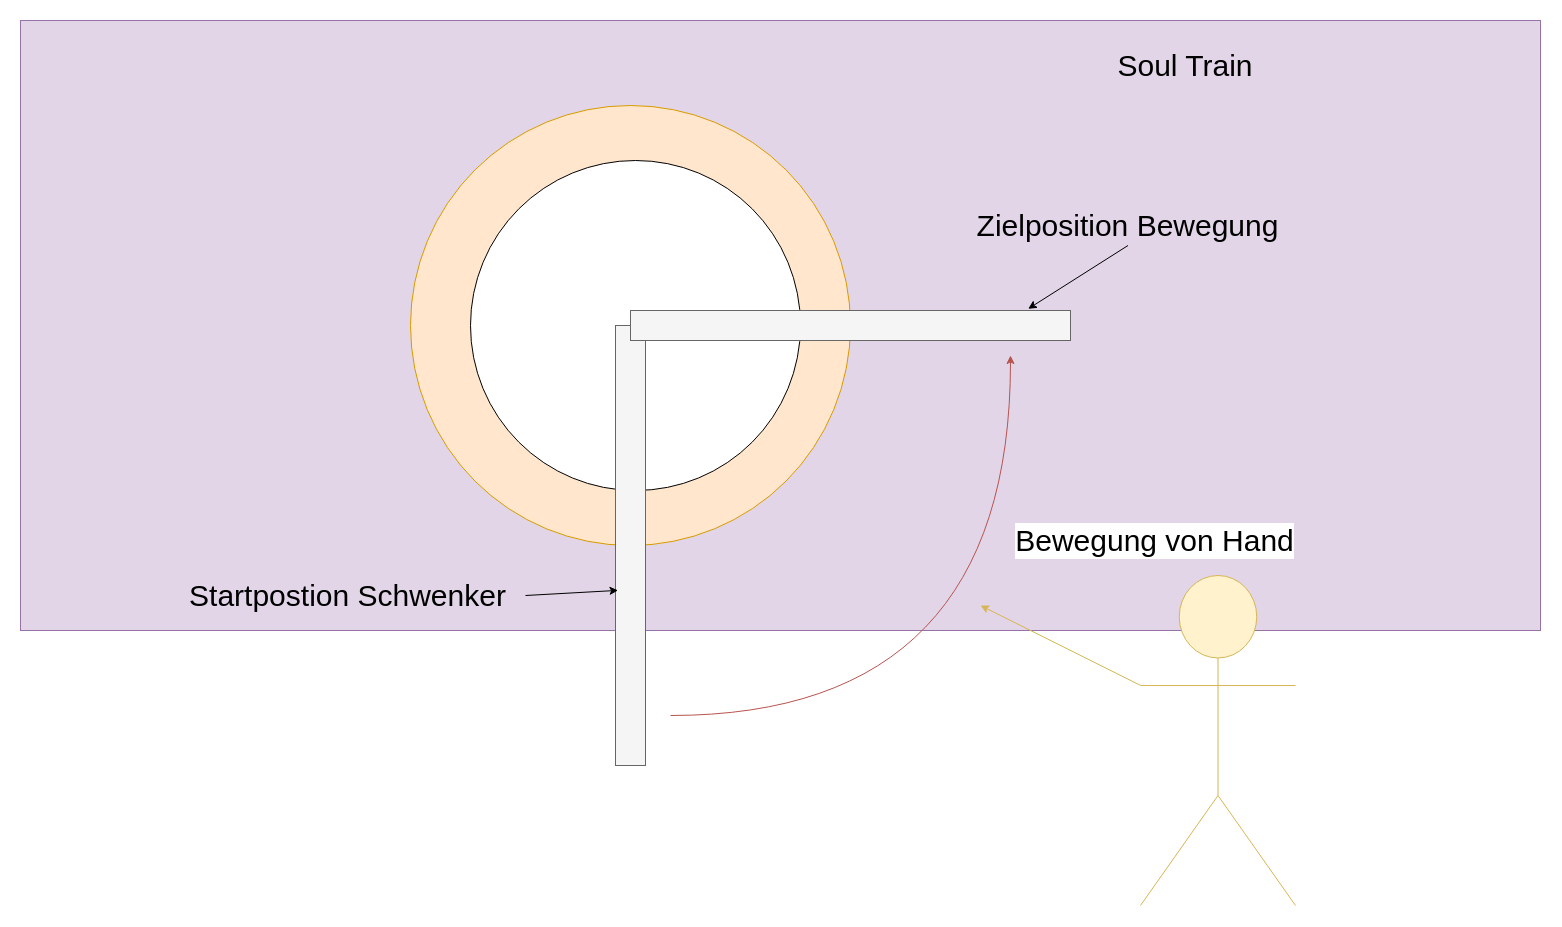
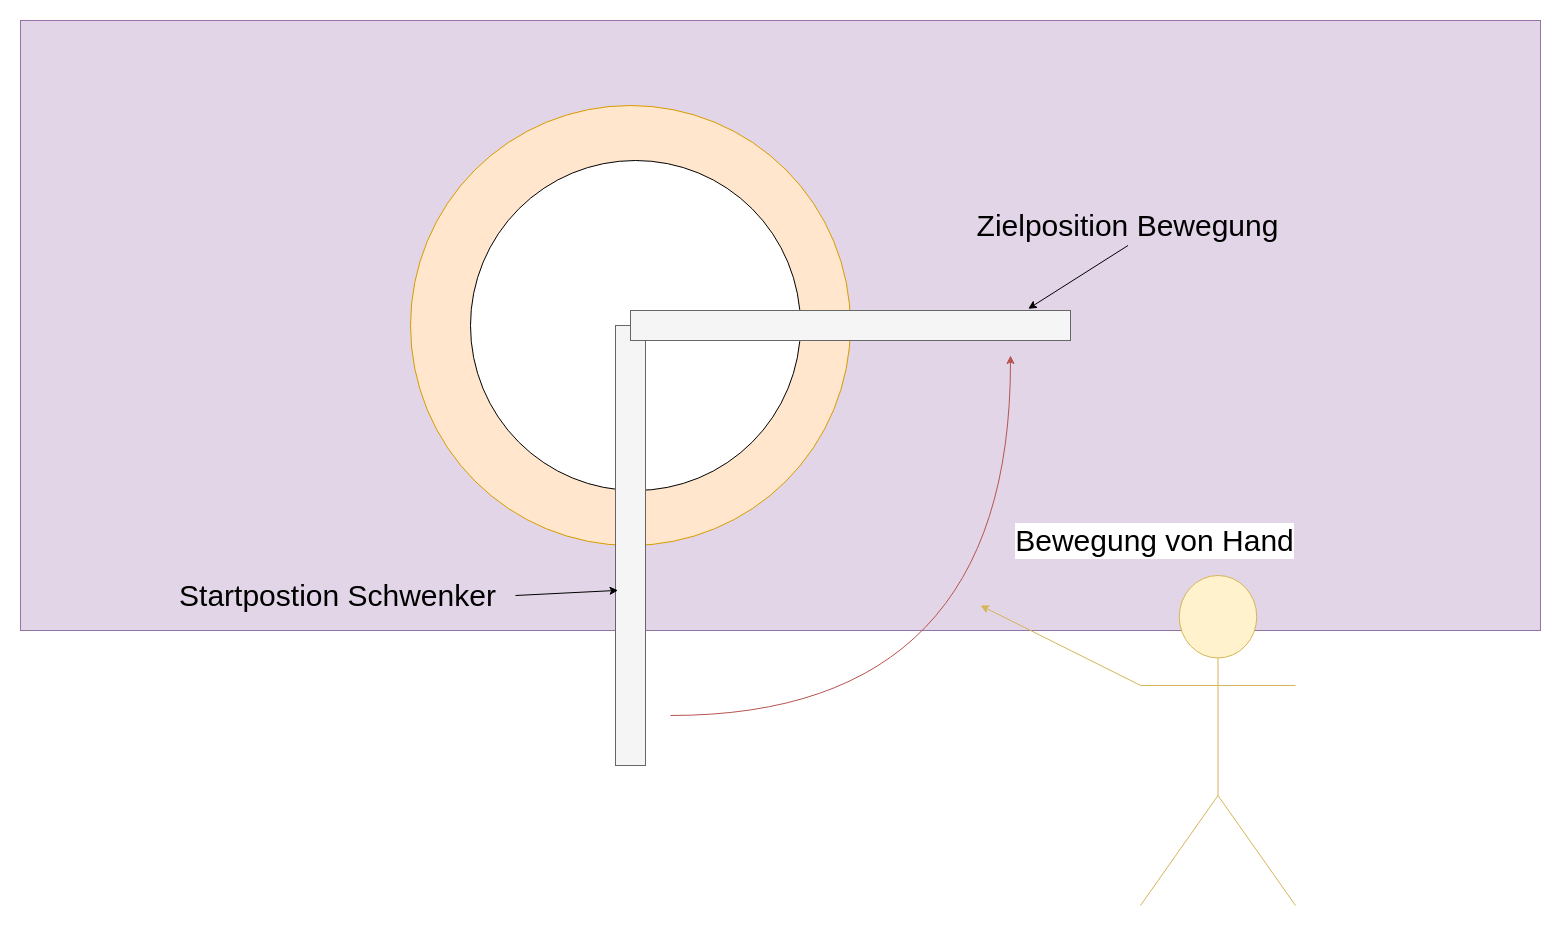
node "Soul Train": removed
node "Startpostion Schwenker": moved (348, 596) -> (338, 596)
